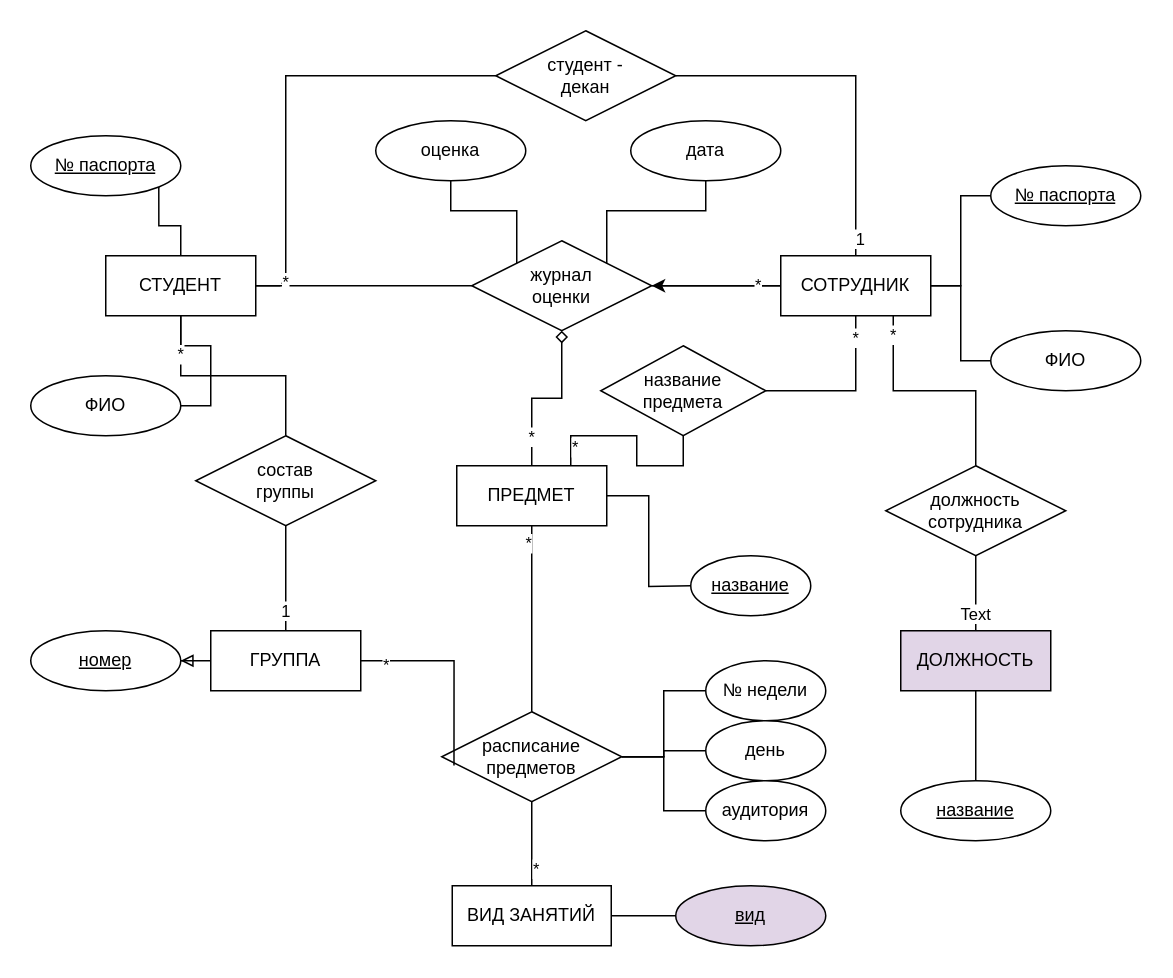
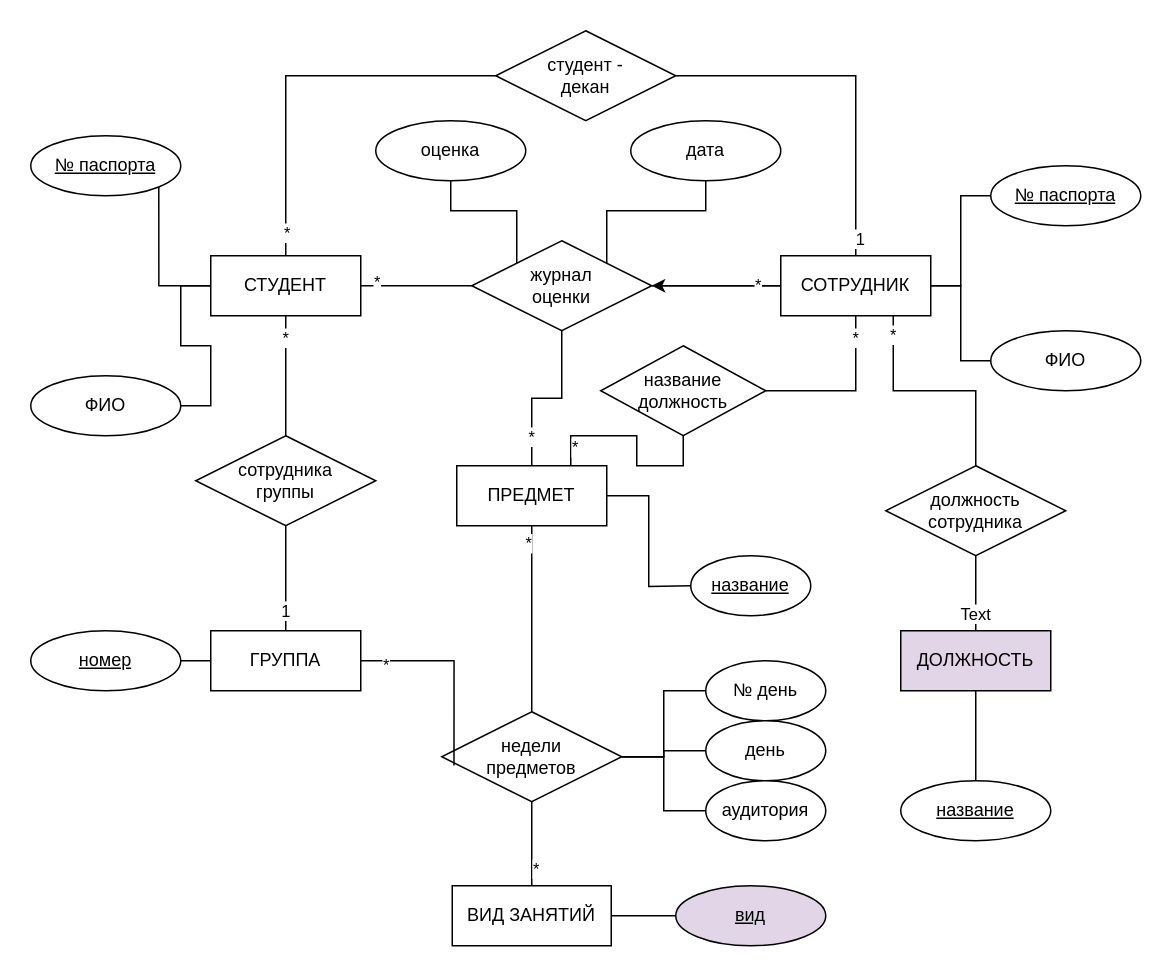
node "СТУДЕНТ": moved (181, 286) -> (286, 286)
edge "ПРЕДМЕТ" -> "журнал оценки": arrowhead diamond -> none
node "название предмета": label "название предмета" -> "название должность"
node "состав группы": label "состав группы" -> "сотрудника группы"
edge "ГРУППА" -> "номер": arrowhead block -> none
node "№ недели": label "№ недели" -> "№ день"
node "расписание предметов": label "расписание предметов" -> "недели предметов"
